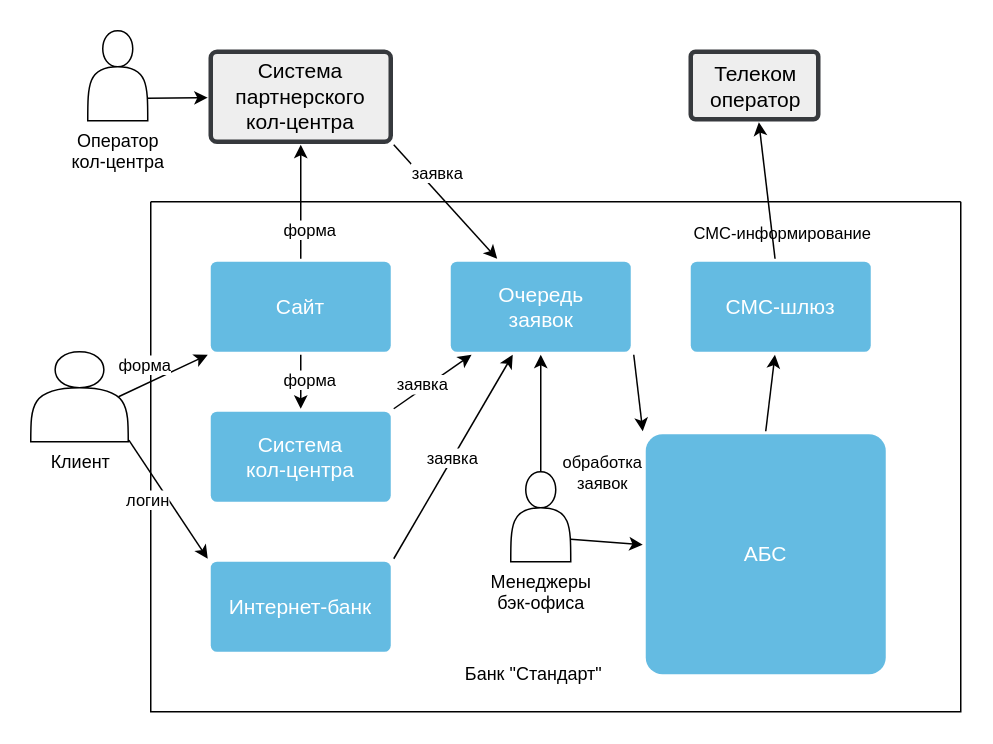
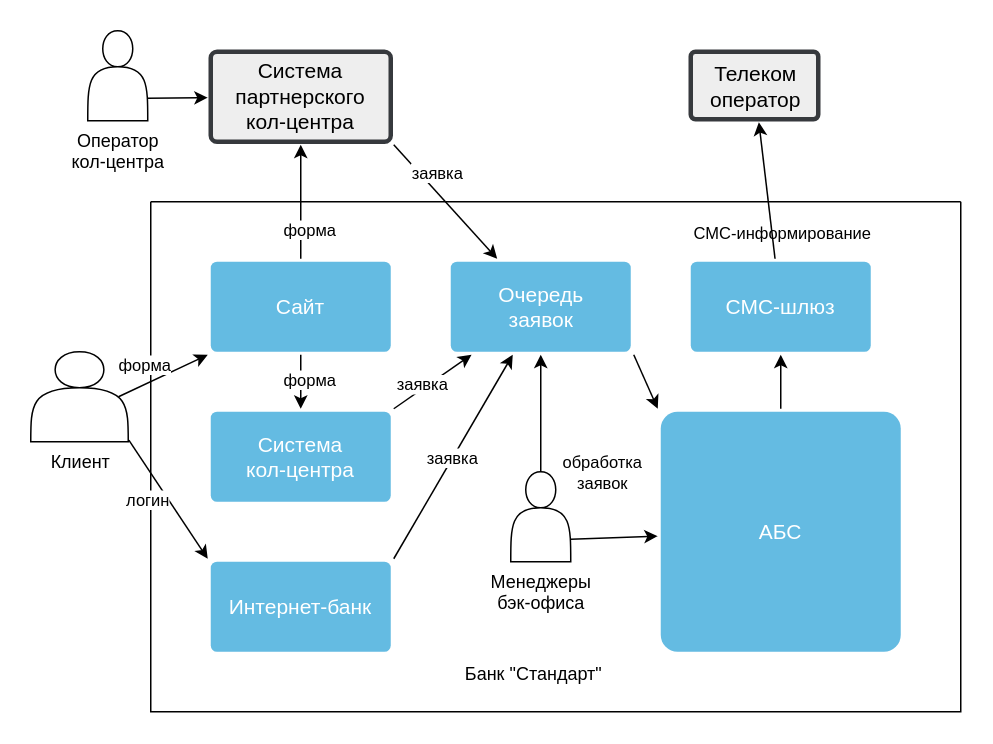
node "АБС": moved (766, 554) -> (781, 532)
